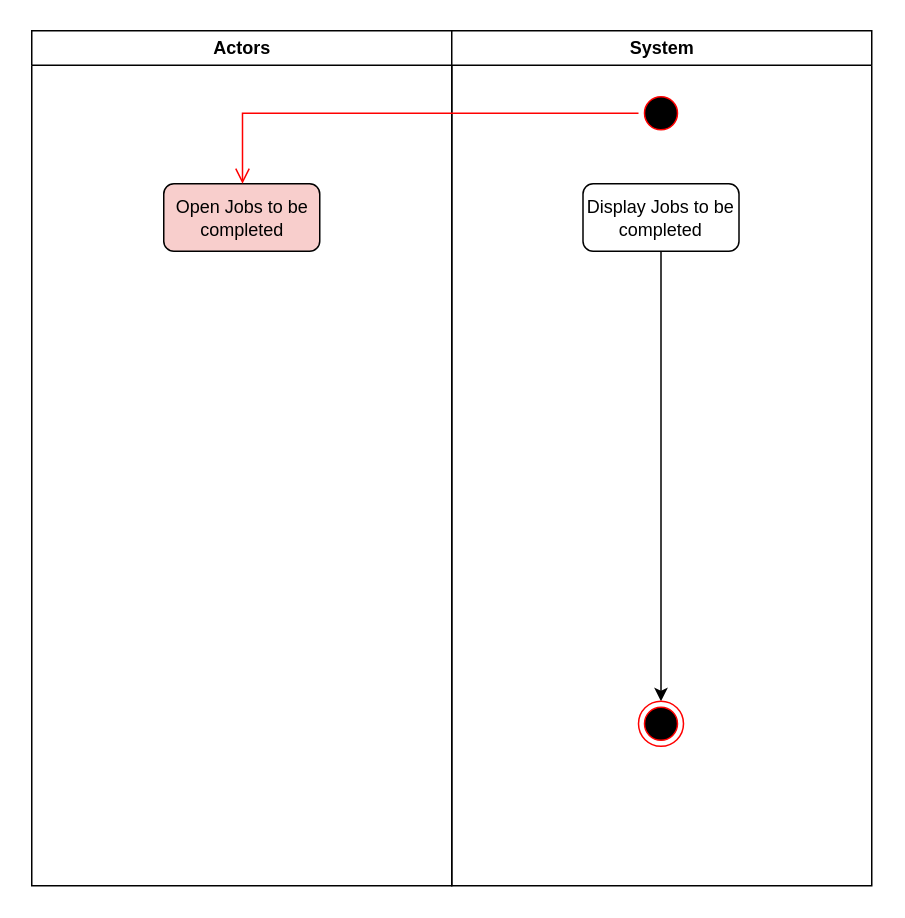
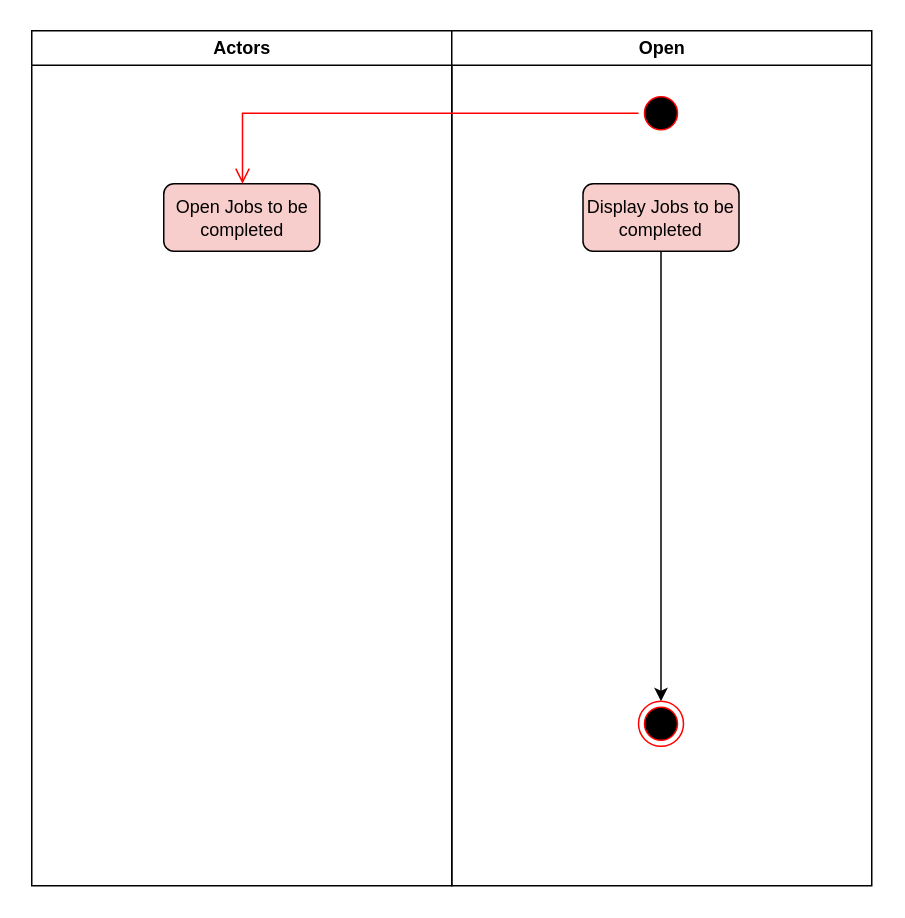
node "System": label "System" -> "Open"
node "Display Jobs to be completed": fillcolor #ffffff -> #f8cecc
